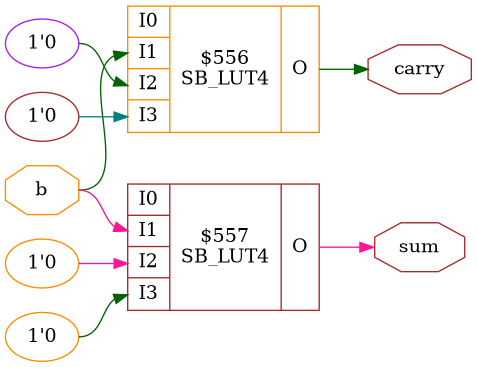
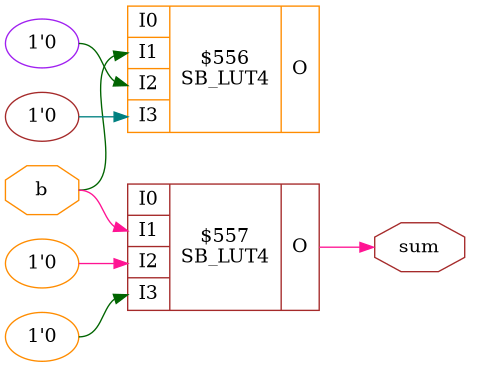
node "carry": removed
